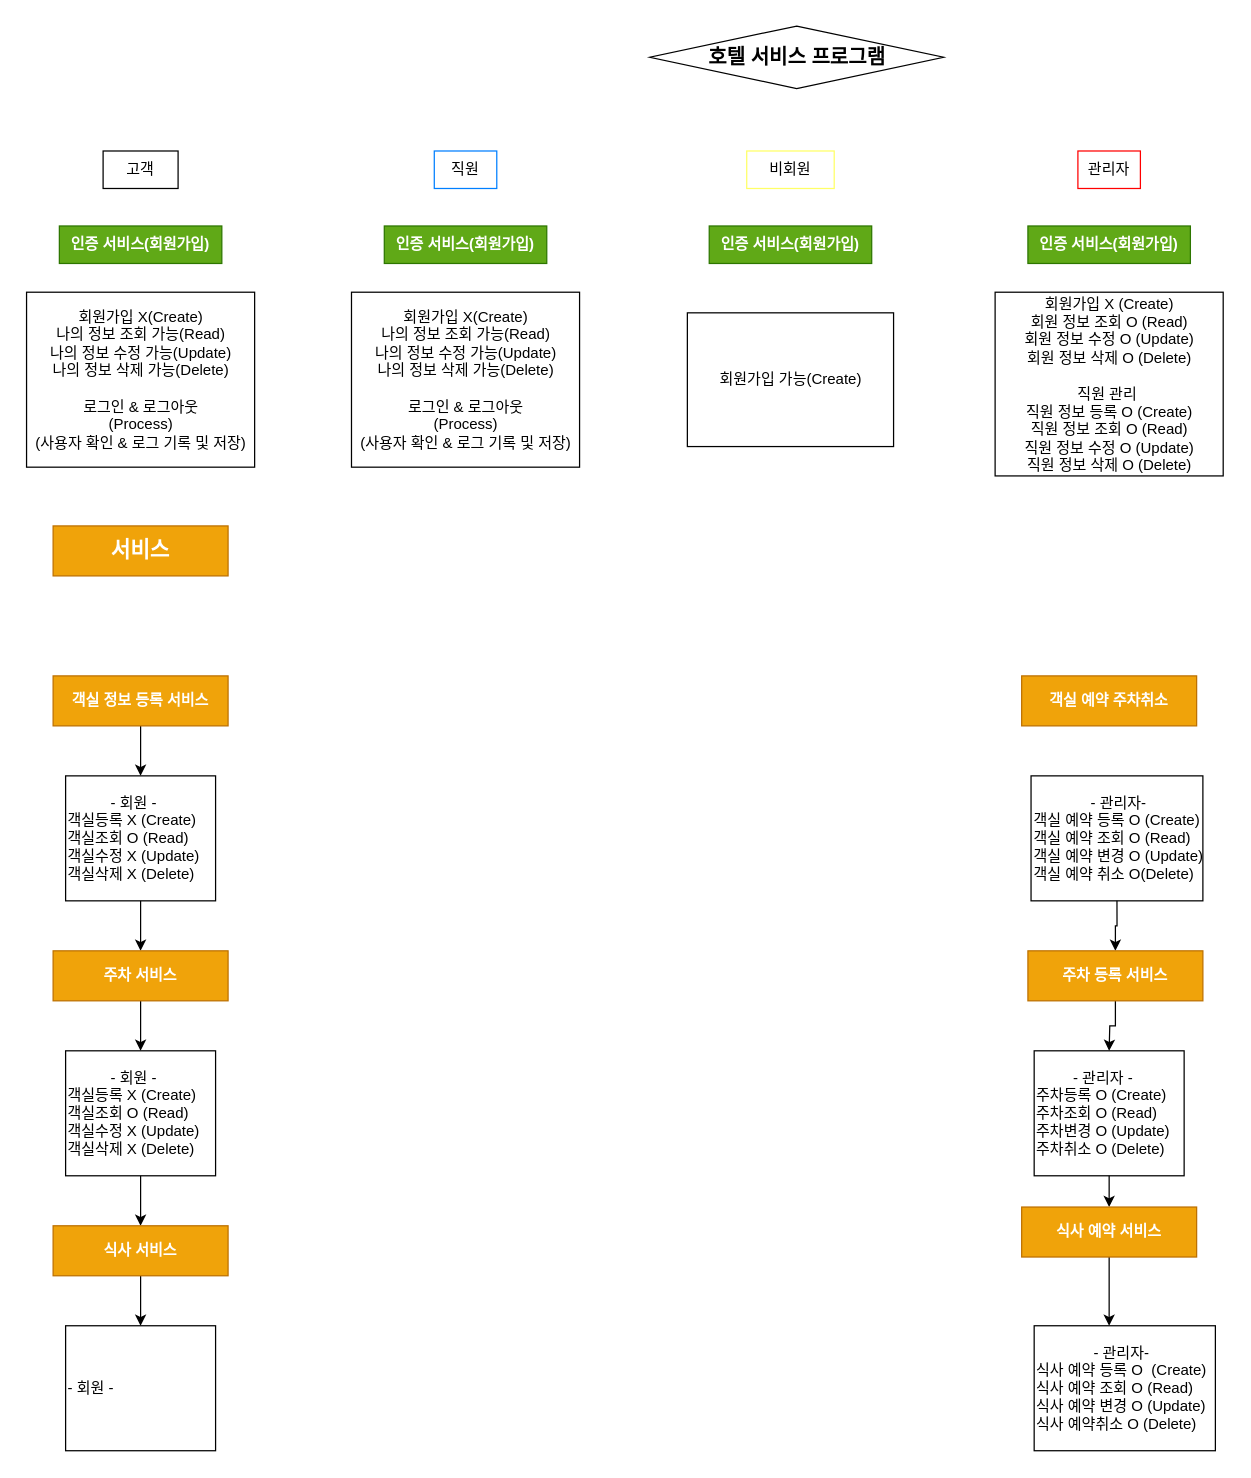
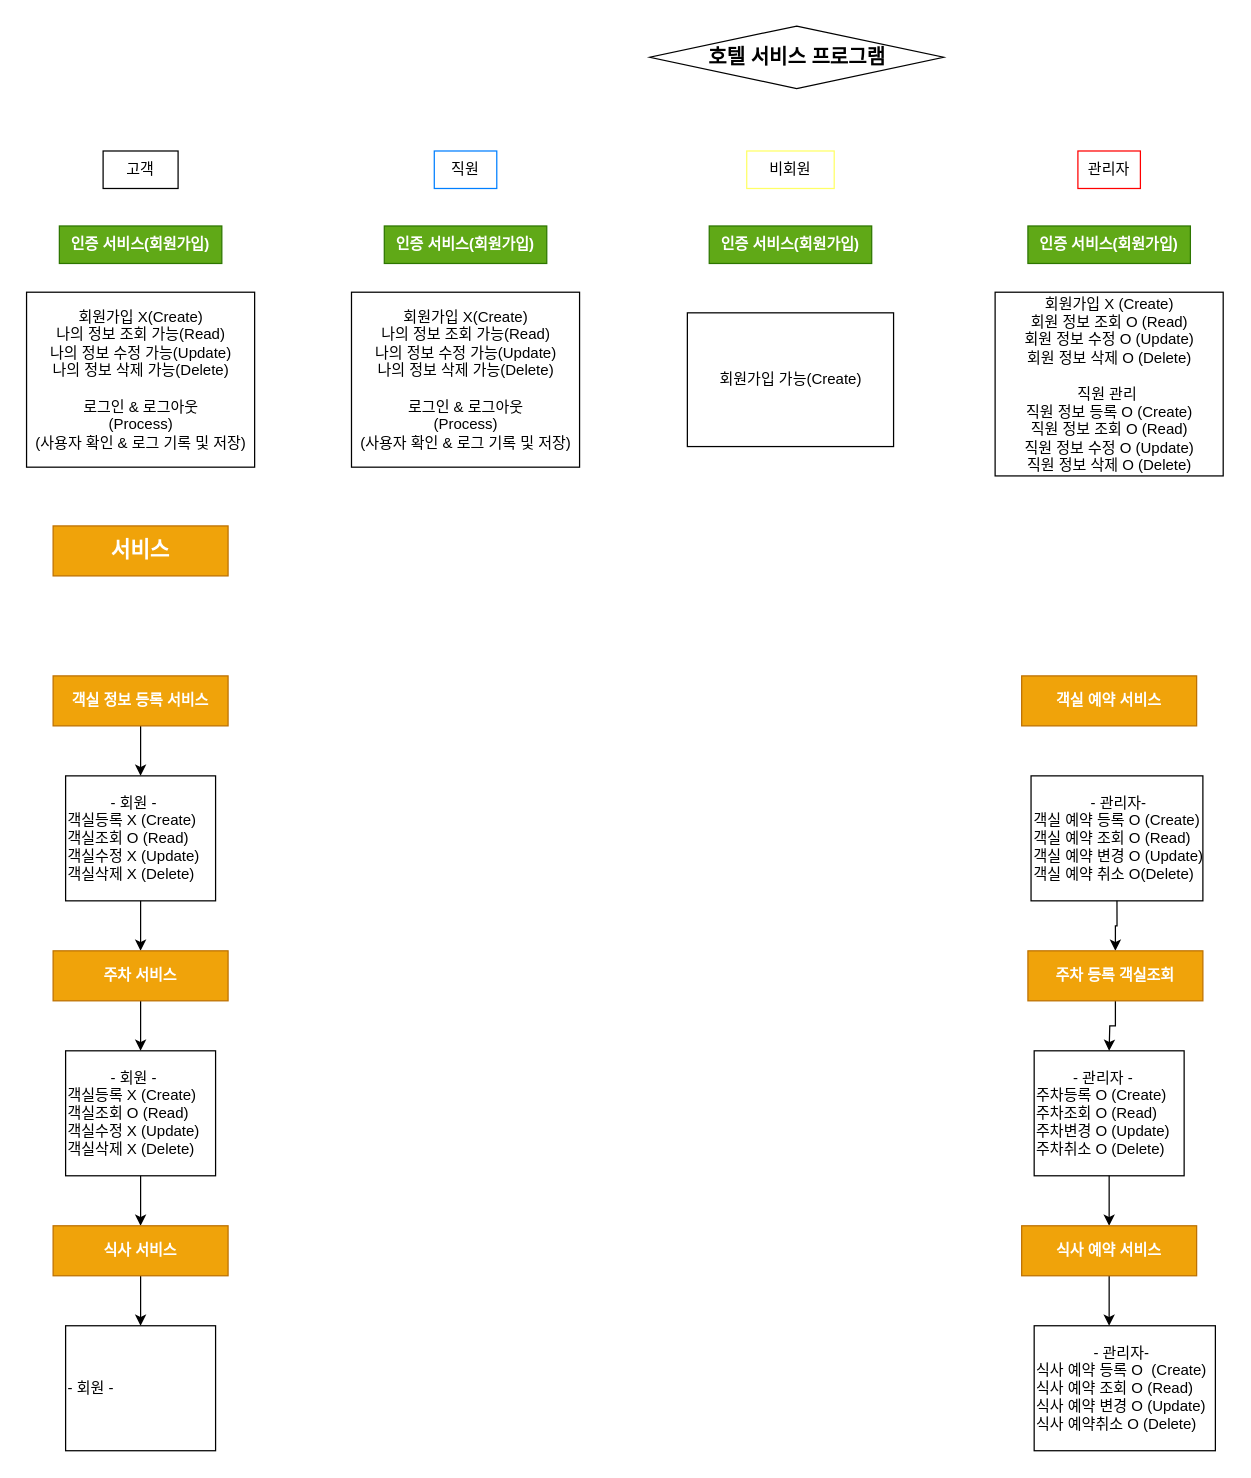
node "객실 예약 주차취소": label "객실 예약 주차취소" -> "객실 예약 서비스"
node "주차 등록 서비스": label "주차 등록 서비스" -> "주차 등록 객실조회"
node "식사 예약 서비스": moved (1109, 1232) -> (1109, 1251)
